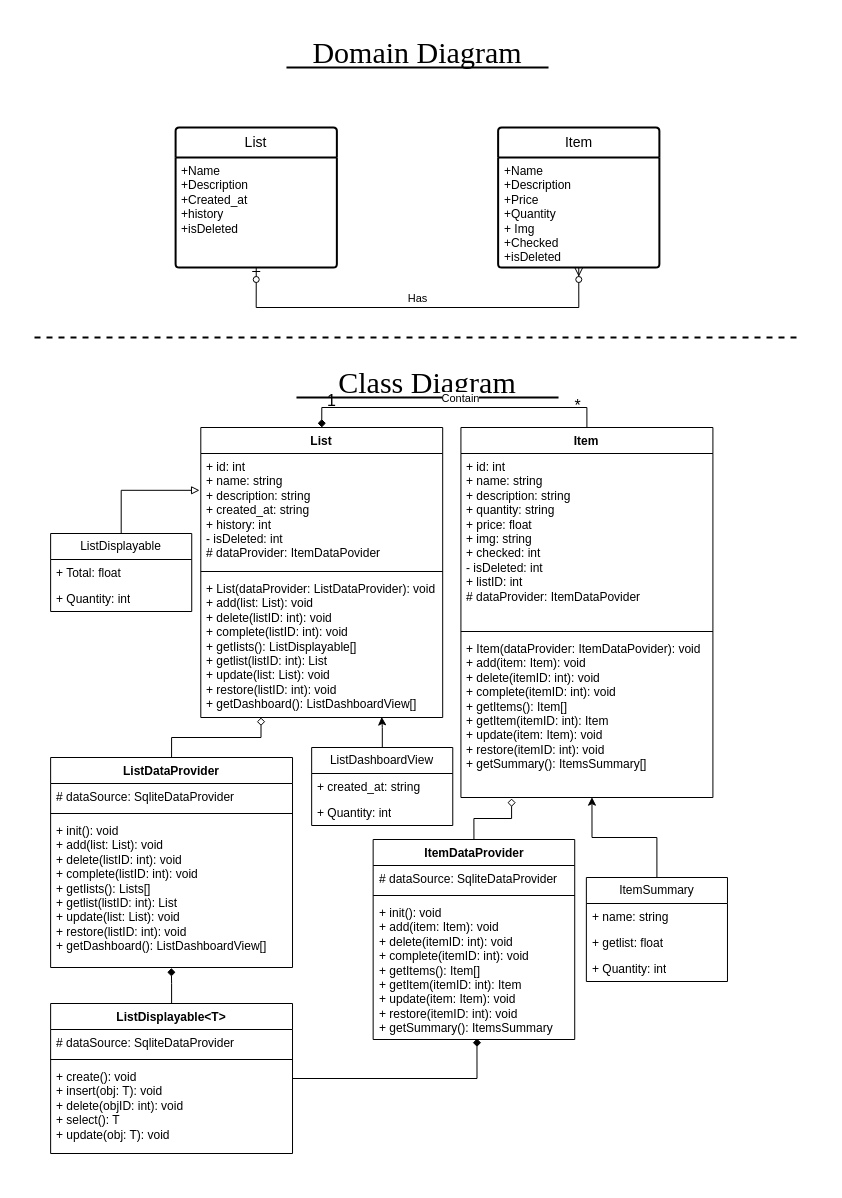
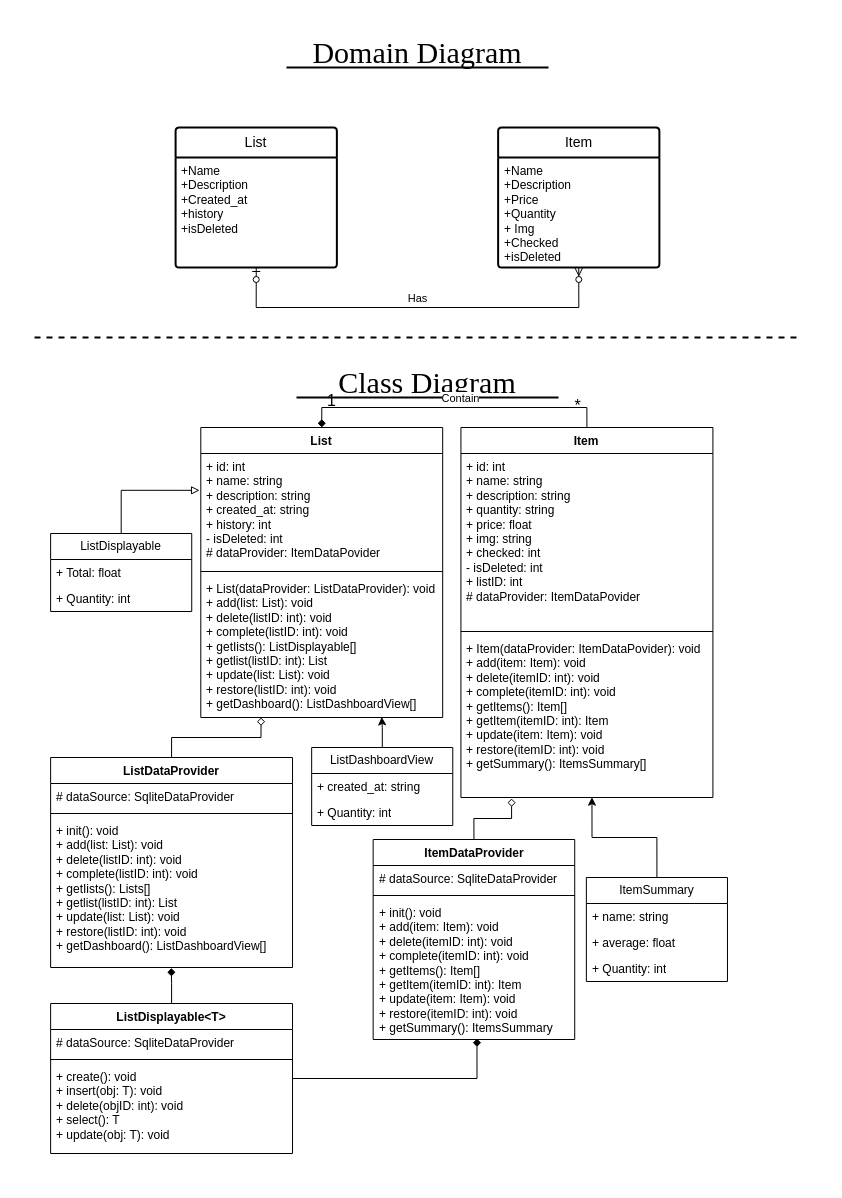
node "+ getlist: float": label "+ getlist: float" -> "+ average: float"
